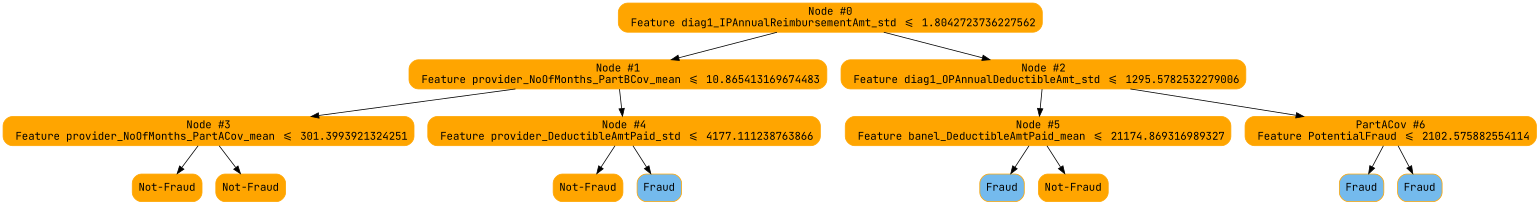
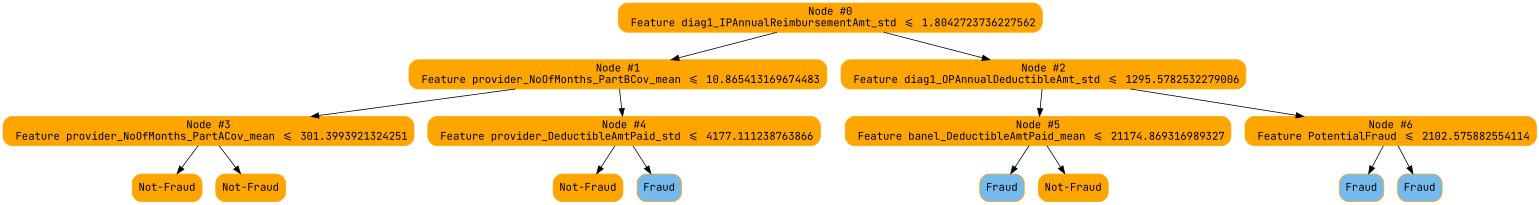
node "PartACov #6 Feature PotentialFraud <= 2102.575882554114": label "PartACov #6 Feature PotentialFraud <= 2102.575882554114" -> "Node #6 Feature PotentialFraud <= 2102.575882554114"
